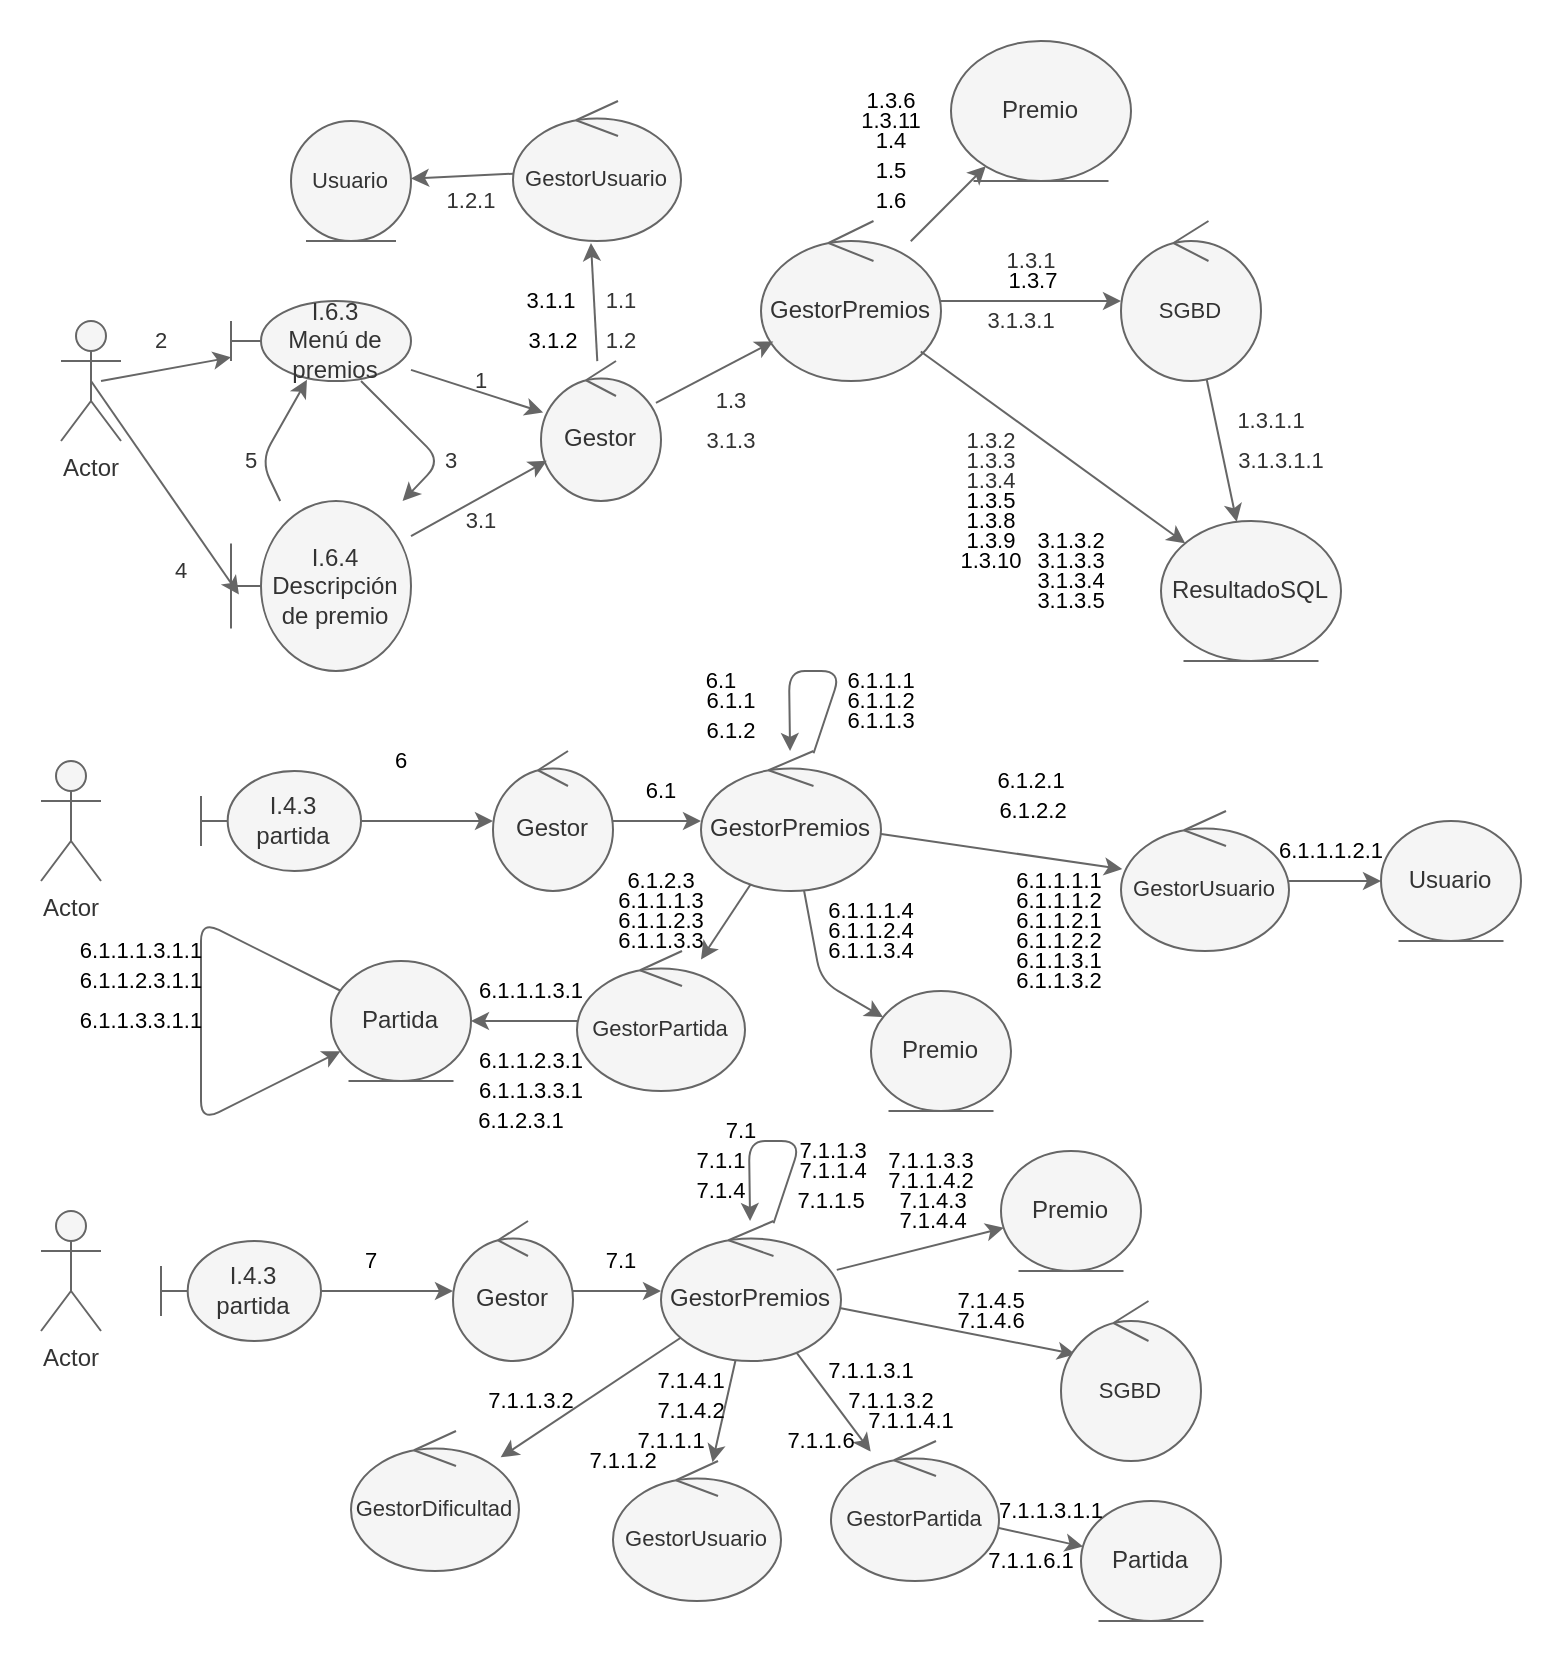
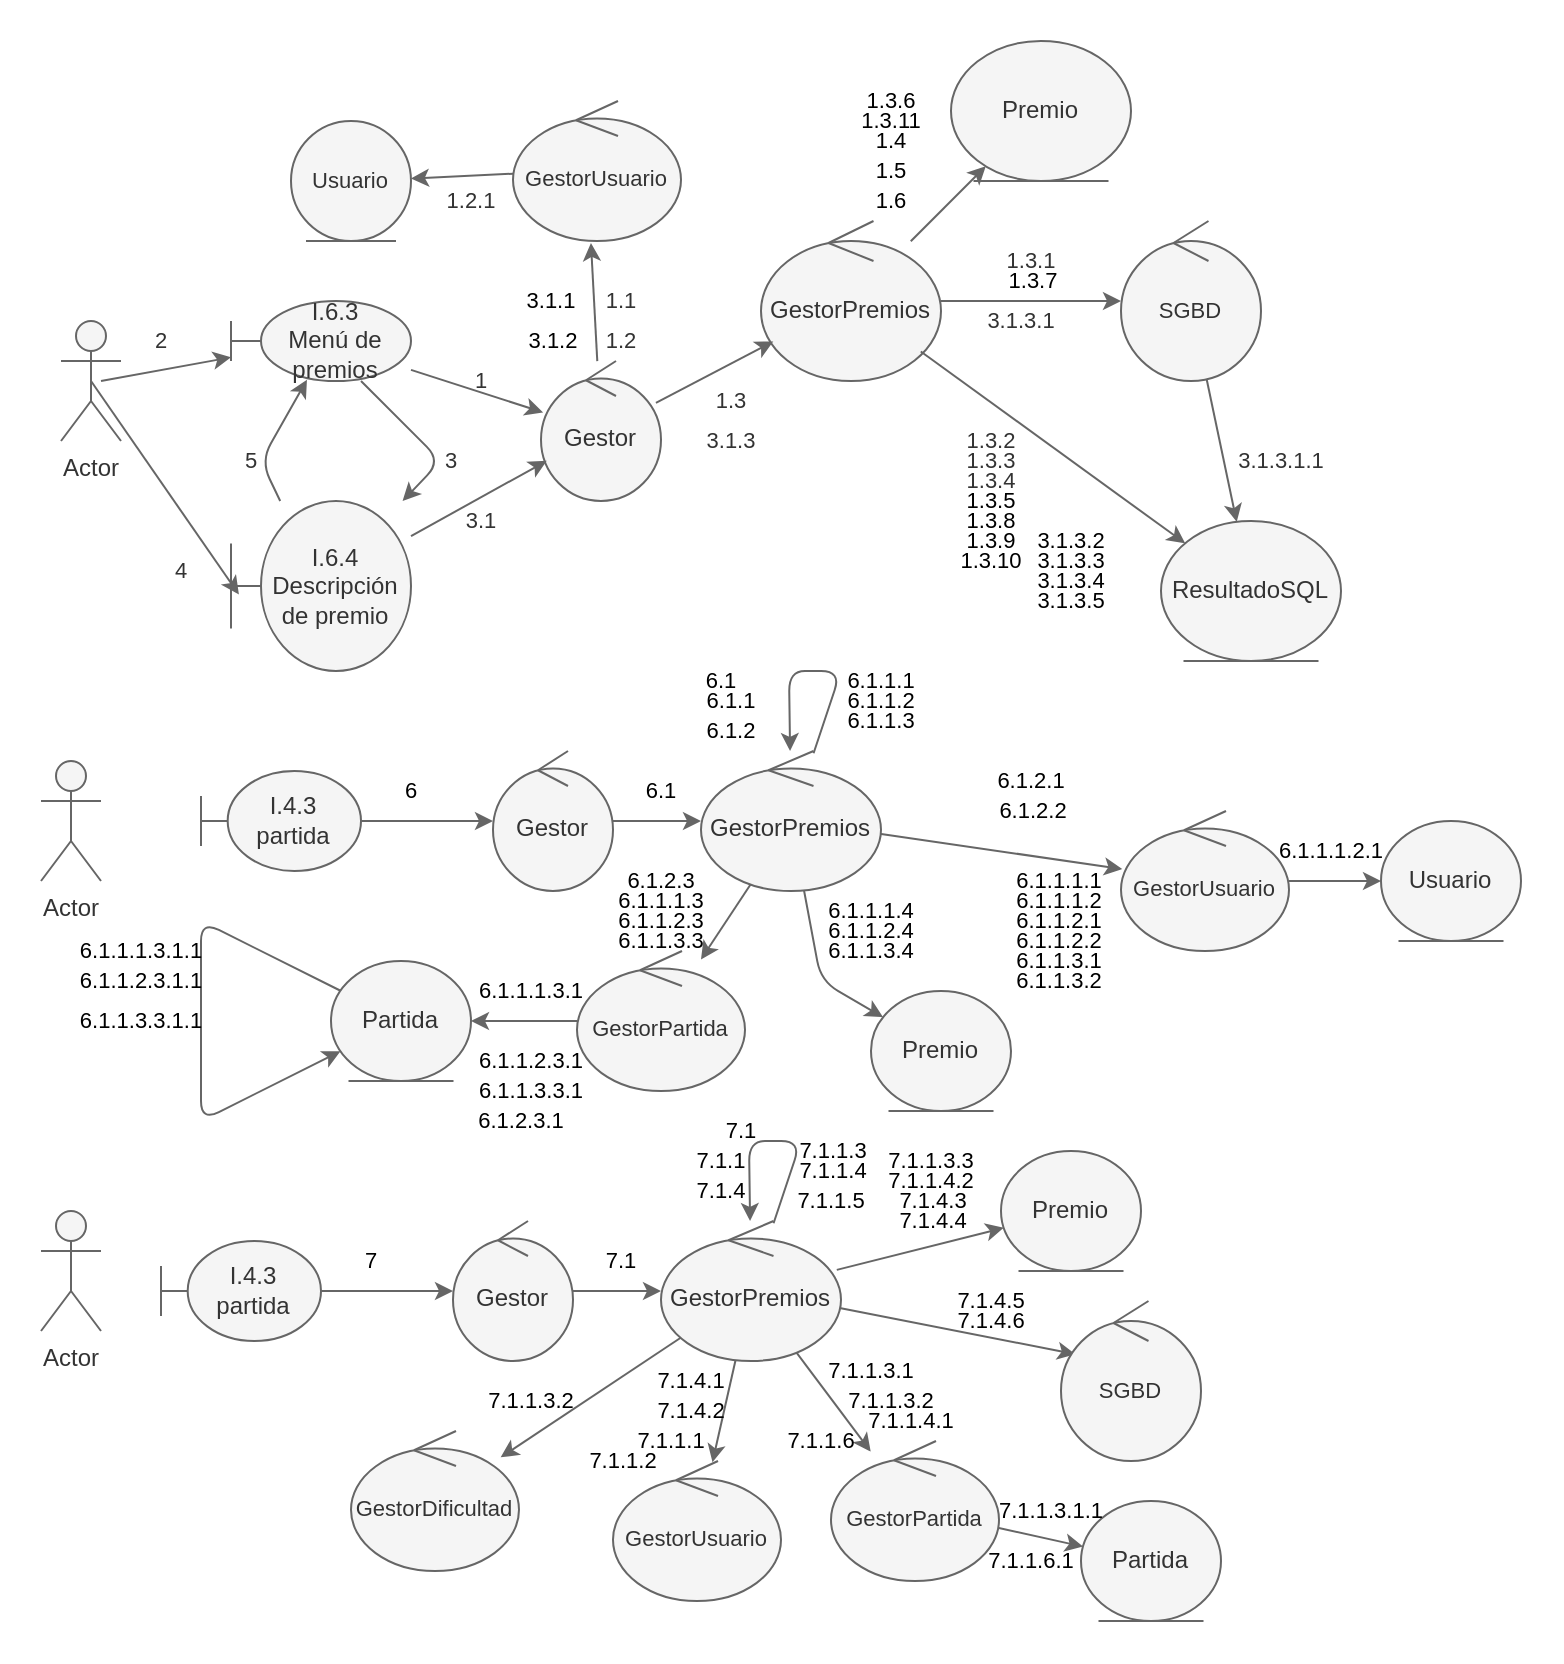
node "1.3.1.1": removed
node "6": moved (401, 761) -> (411, 791)
